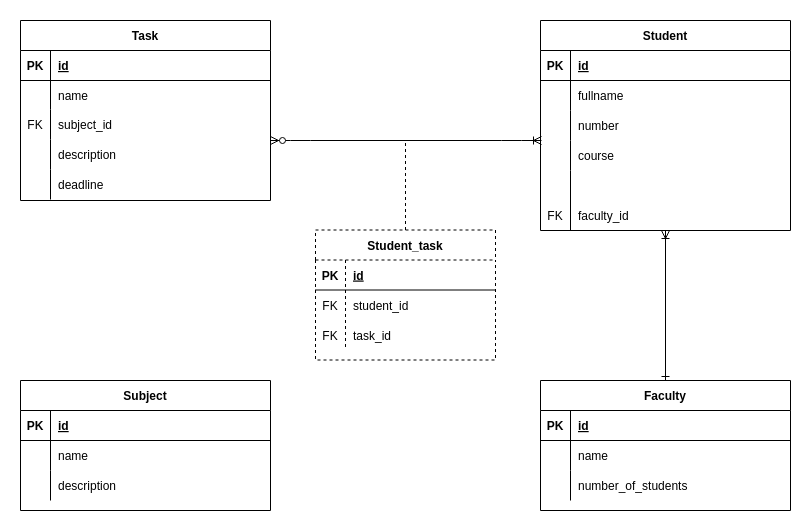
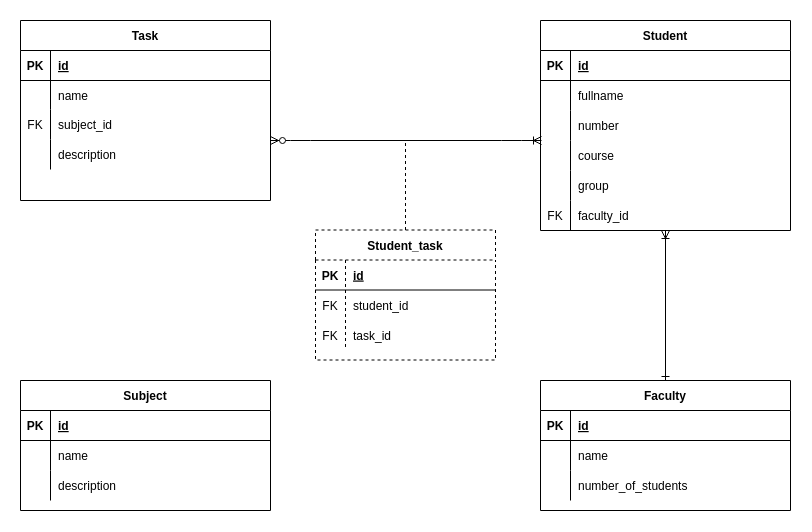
node "deadline": removed
node "group": added
